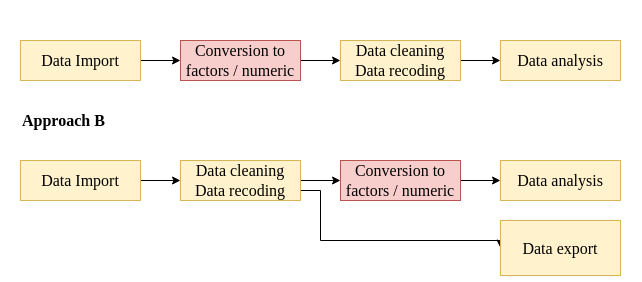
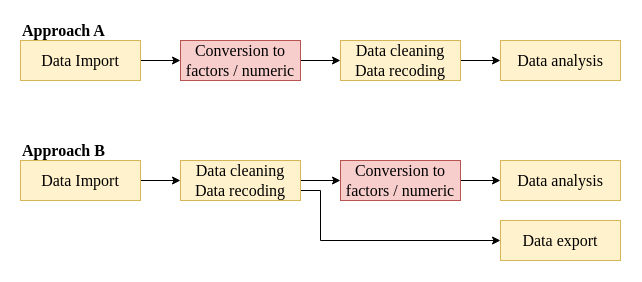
node "Approach A": added
node "Approach B": moved (81, 121) -> (81, 151)
node "Data export": size 120x55 -> 120x40
